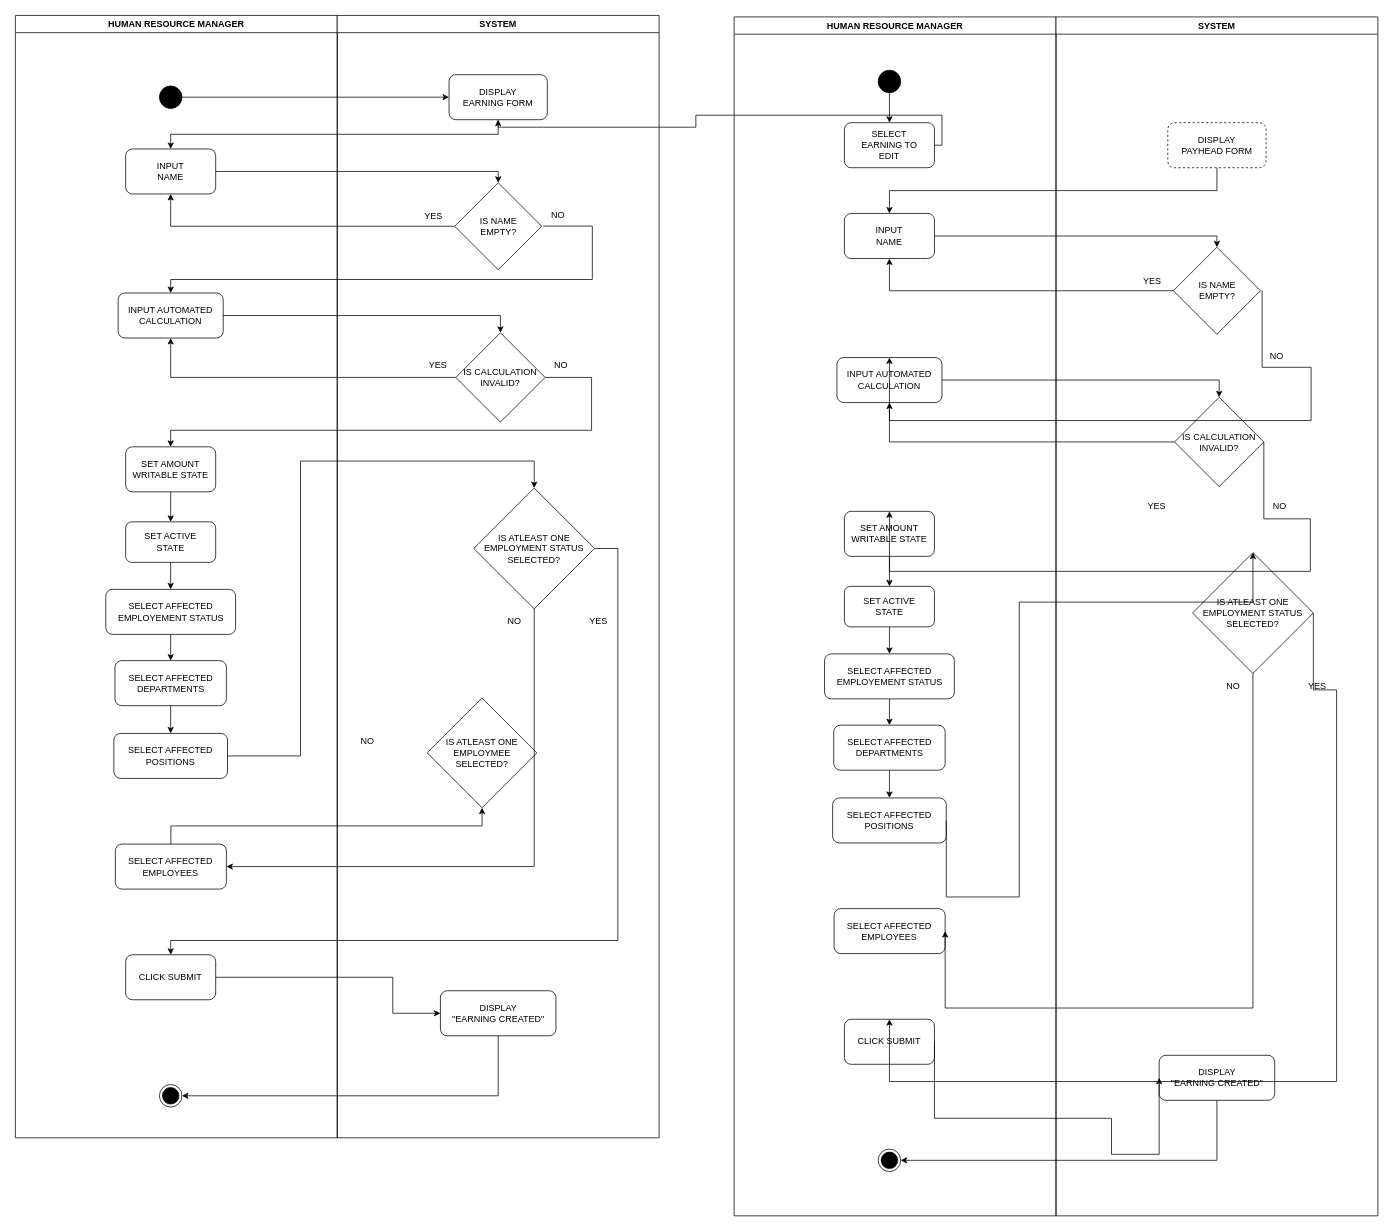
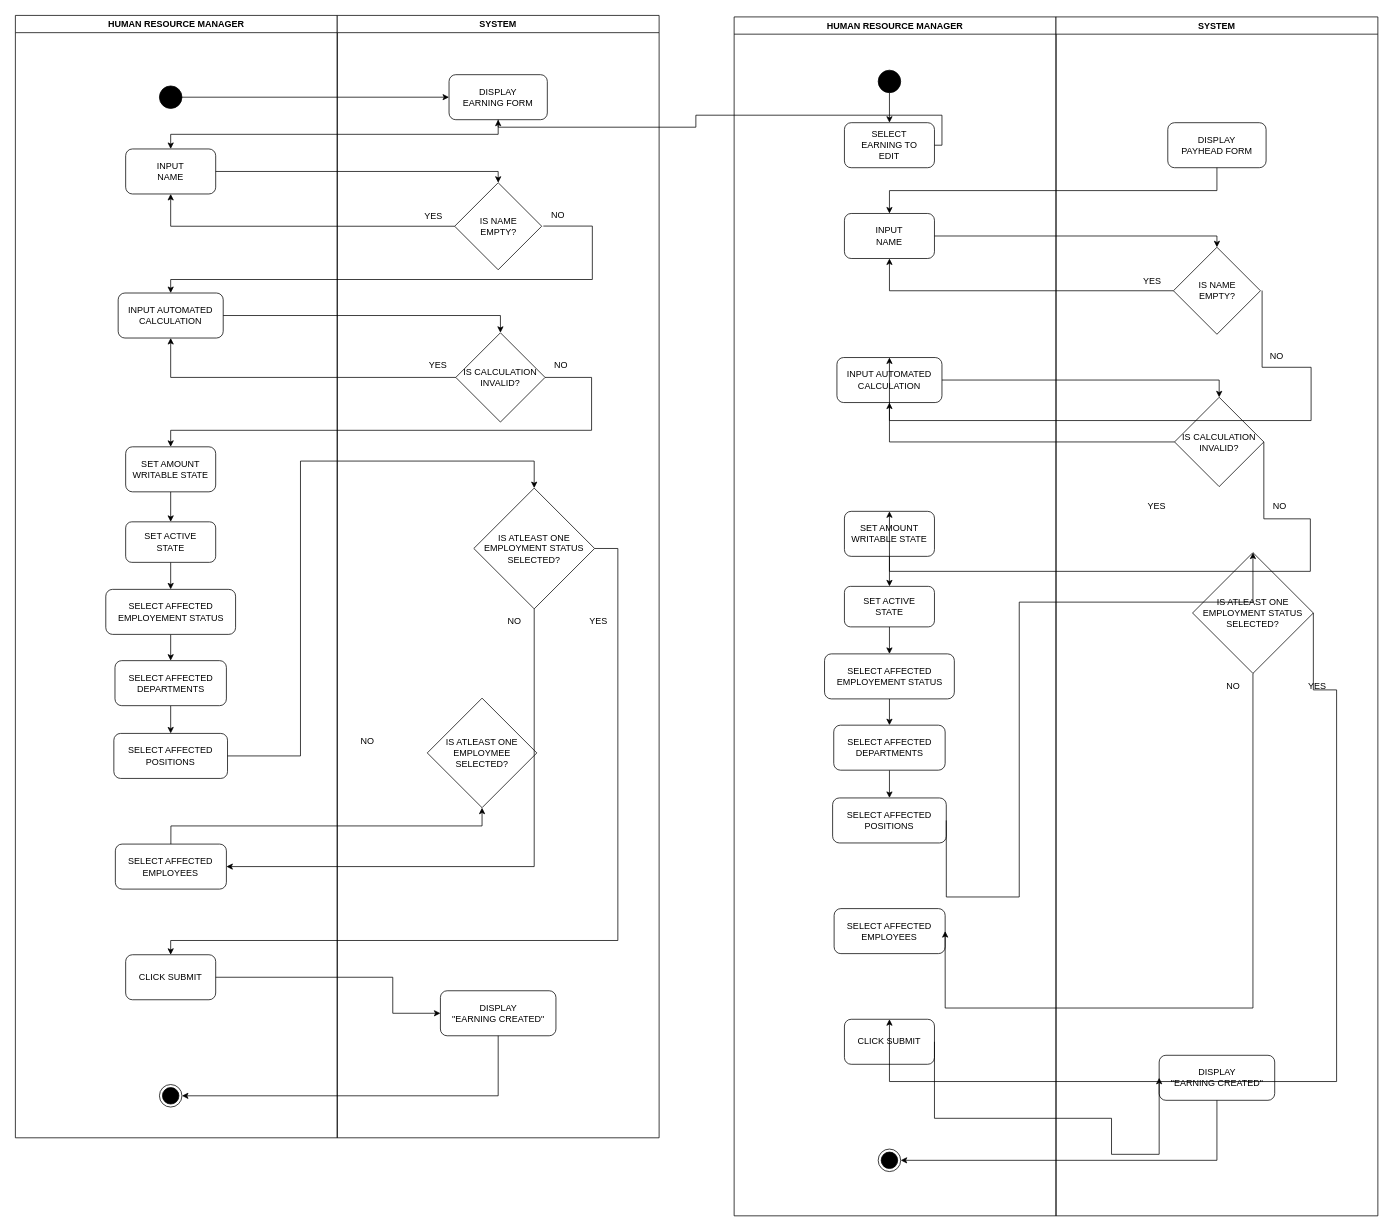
node "DISPLAY PAYHEAD FORM": style dashed -> solid
